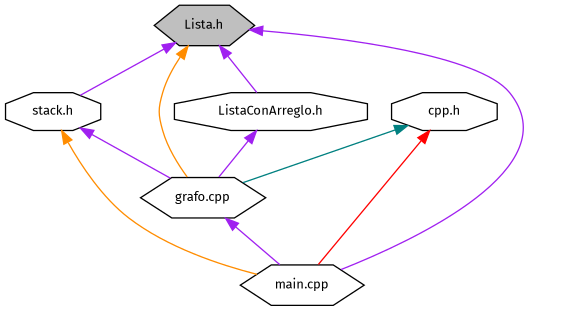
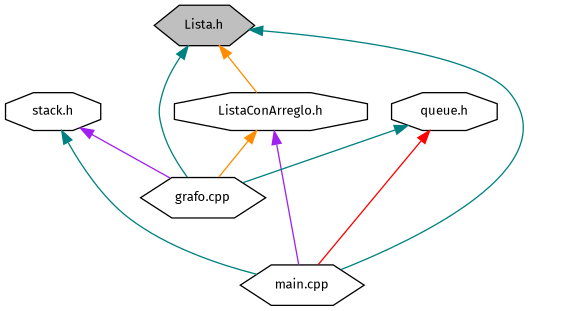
edge "stack.h" -> "Lista.h": removed
edge "ListaConArreglo.h" -> "Lista.h": color purple -> darkorange
edge "main.cpp" -> "Lista.h": color purple -> teal
node "cpp.h": label "cpp.h" -> "queue.h"
edge "grafo.cpp" -> "Lista.h": color darkorange -> teal
edge "grafo.cpp" -> "ListaConArreglo.h": color purple -> darkorange
edge "main.cpp" -> "stack.h": color darkorange -> teal
edge "main.cpp" -> "grafo.cpp": now "main.cpp" -> "ListaConArreglo.h"
